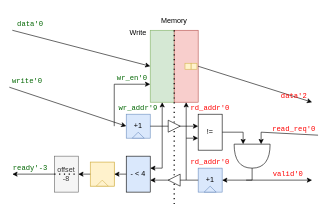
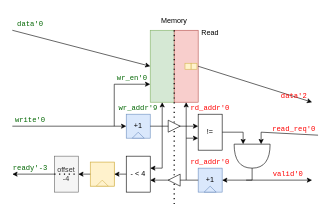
node "Write": removed
node "Read": added
node "write'0": moved (27, 81) -> (30, 120)
node "offset -8": label "offset -8" -> "offset -4"
node "- < 4": fillcolor #dae8fc -> #ffffff
